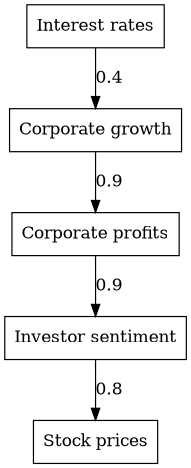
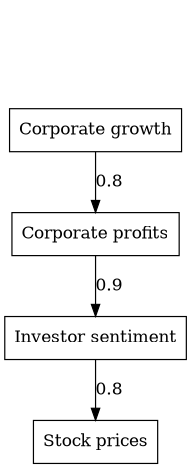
node "Interest rates": removed
edge "Corporate growth" -> "Corporate profits": label "0.9" -> "0.8"
